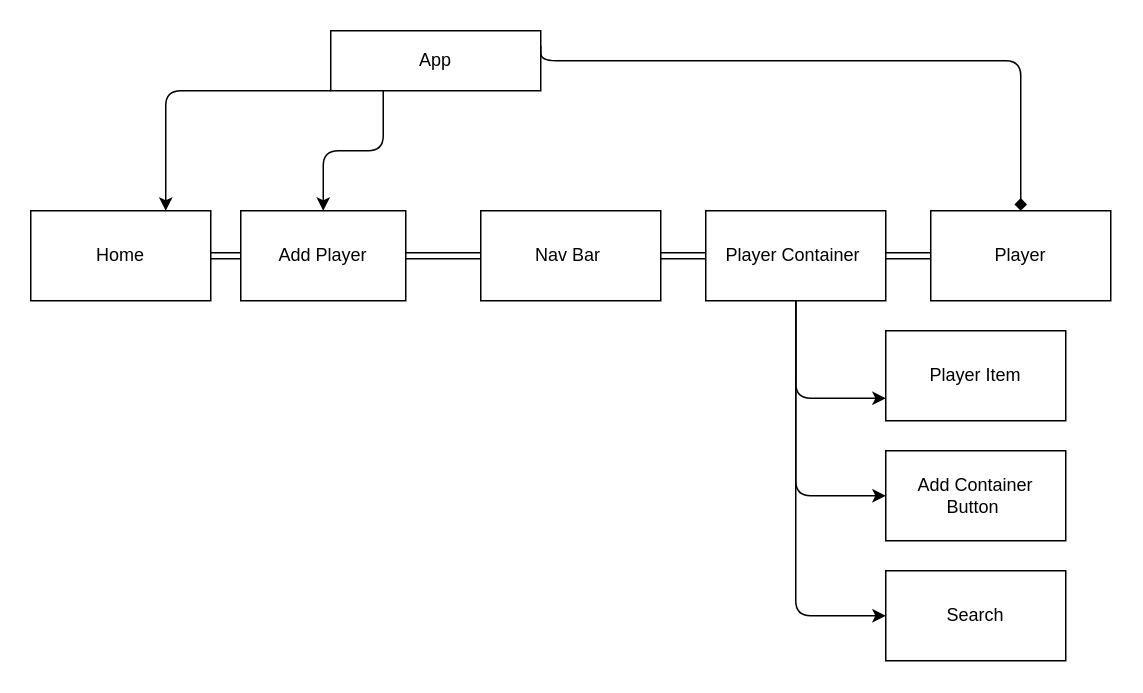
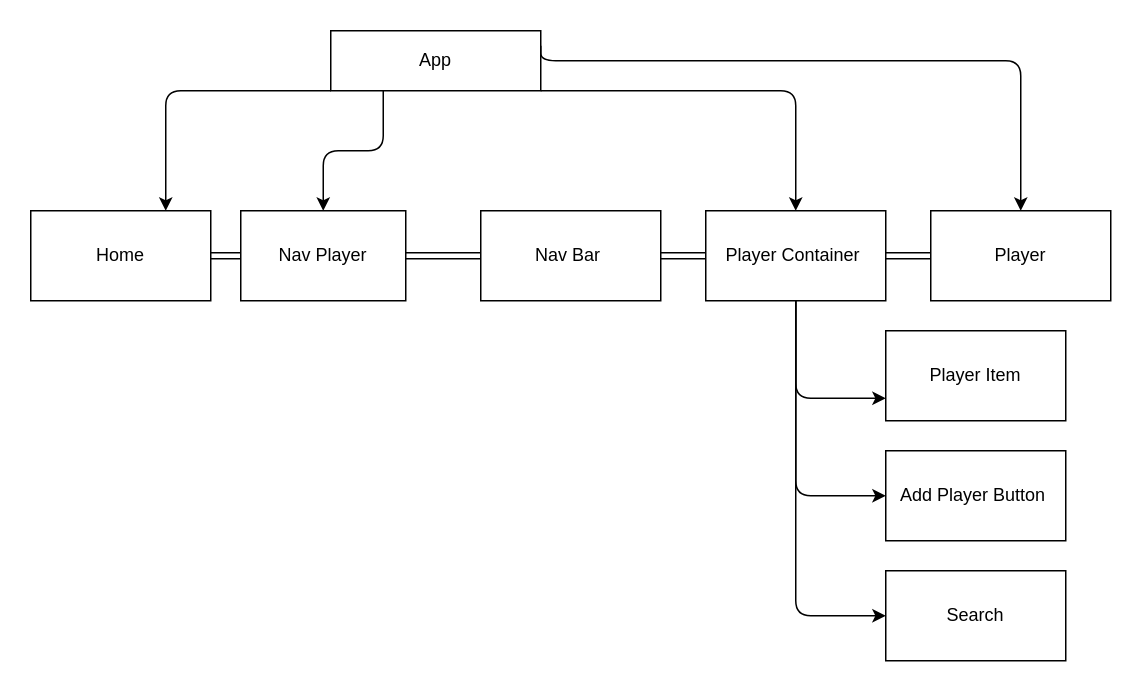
edge "App" -> "Player Container": added
edge "App" -> "Player": arrowhead diamond -> classic
node "Add Player": label "Add Player" -> "Nav Player"
node "Add Container Button": label "Add Container Button" -> "Add Player Button"
